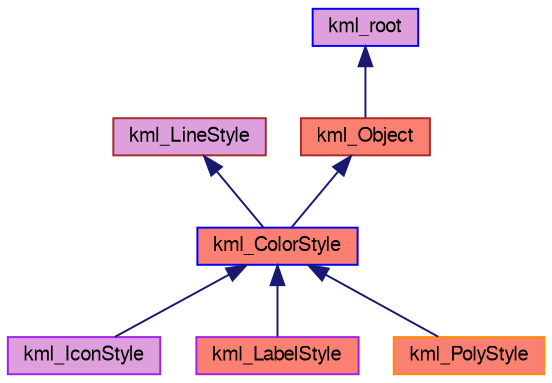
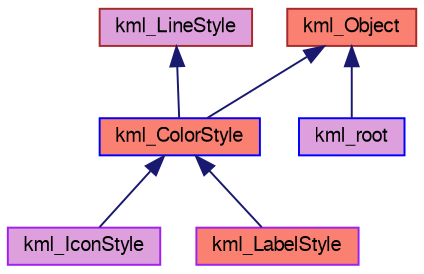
edge "kml_Object" -> "kml_root": reversed
node "kml_PolyStyle": removed
